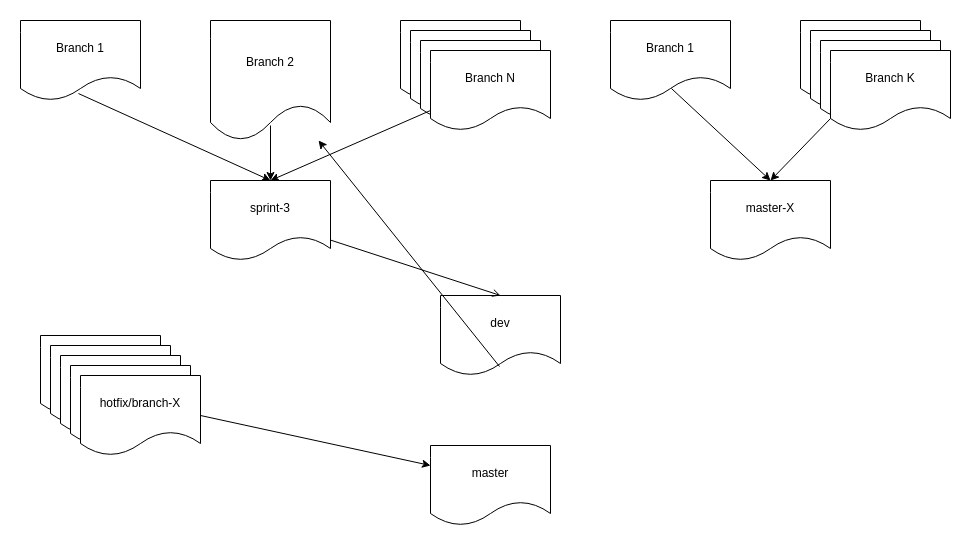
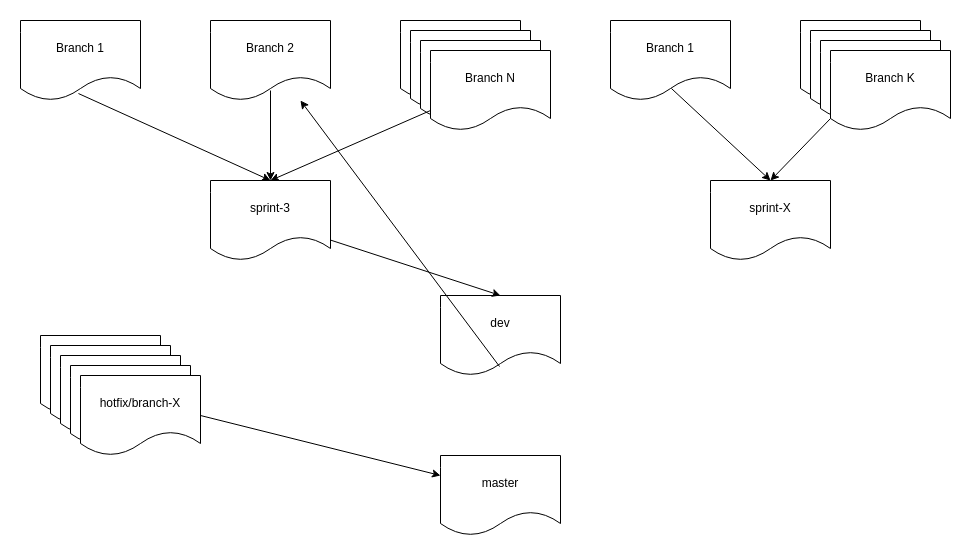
node "Branch 2": size 120x120 -> 120x80
node "master-X": label "master-X" -> "sprint-X"
edge "sprint-3" -> "dev": arrowhead open -> classic
node "master": moved (491, 486) -> (501, 496)
